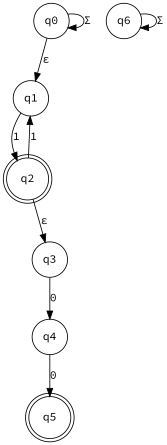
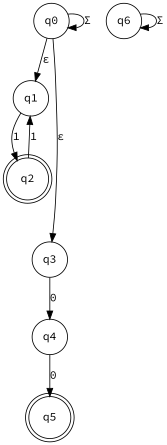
edge "q2" -- "q3": now "q0" -- "q3"
